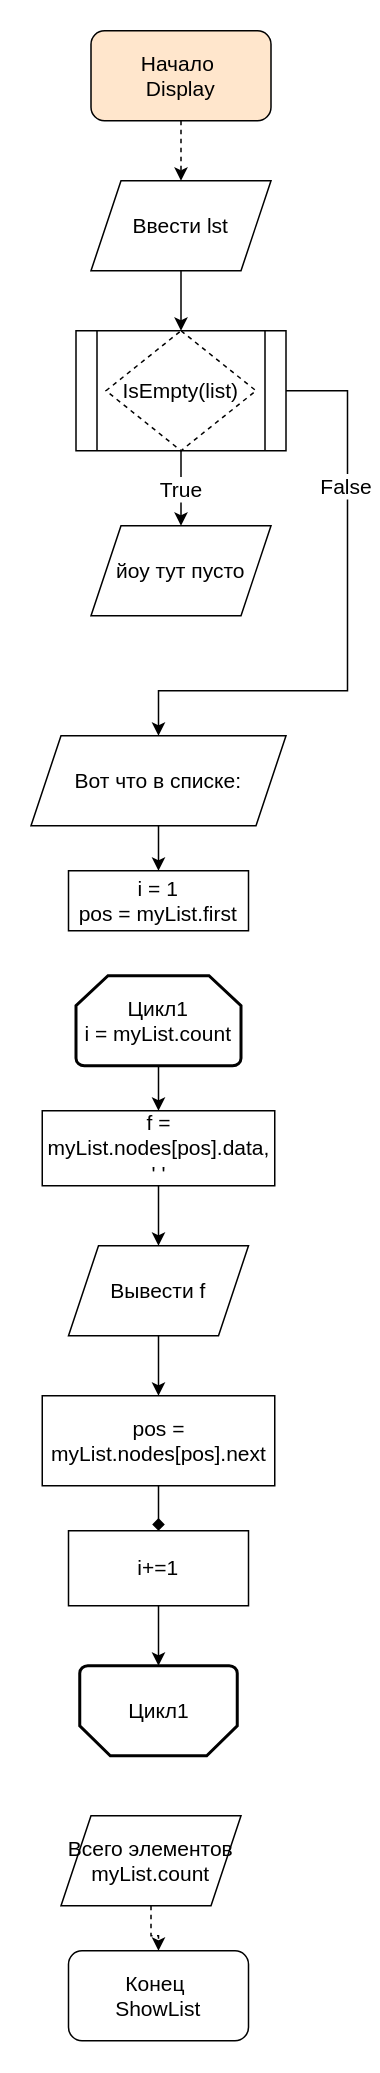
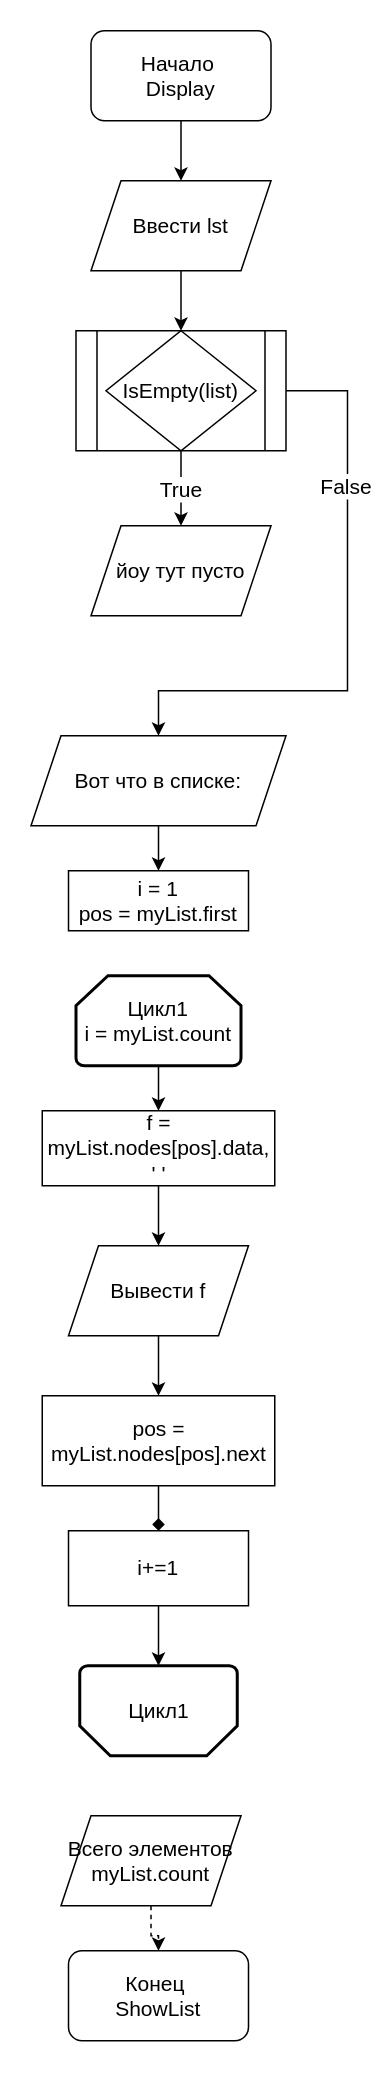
node "Начало Display": fillcolor #ffe6cc -> #ffffff
edge "Начало Display" -> "Ввести lst": style dashed -> solid
node "IsEmpty(list)": style dashed -> solid
